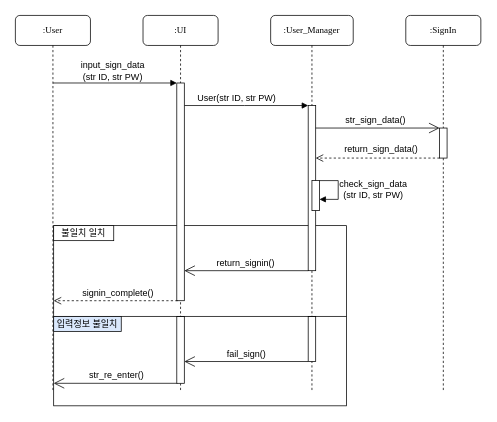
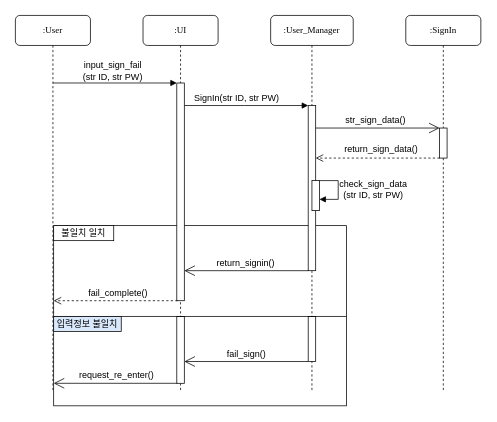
node "input_sign_data (str ID, str PW)": label "input_sign_data (str ID, str PW)" -> "input_sign_fail (str ID, str PW)"
node "User(str ID, str PW)": label "User(str ID, str PW)" -> "SignIn(str ID, str PW)"
node "signin_complete()": label "signin_complete()" -> "fail_complete()"
node "str_re_enter()": label "str_re_enter()" -> "request_re_enter()"
